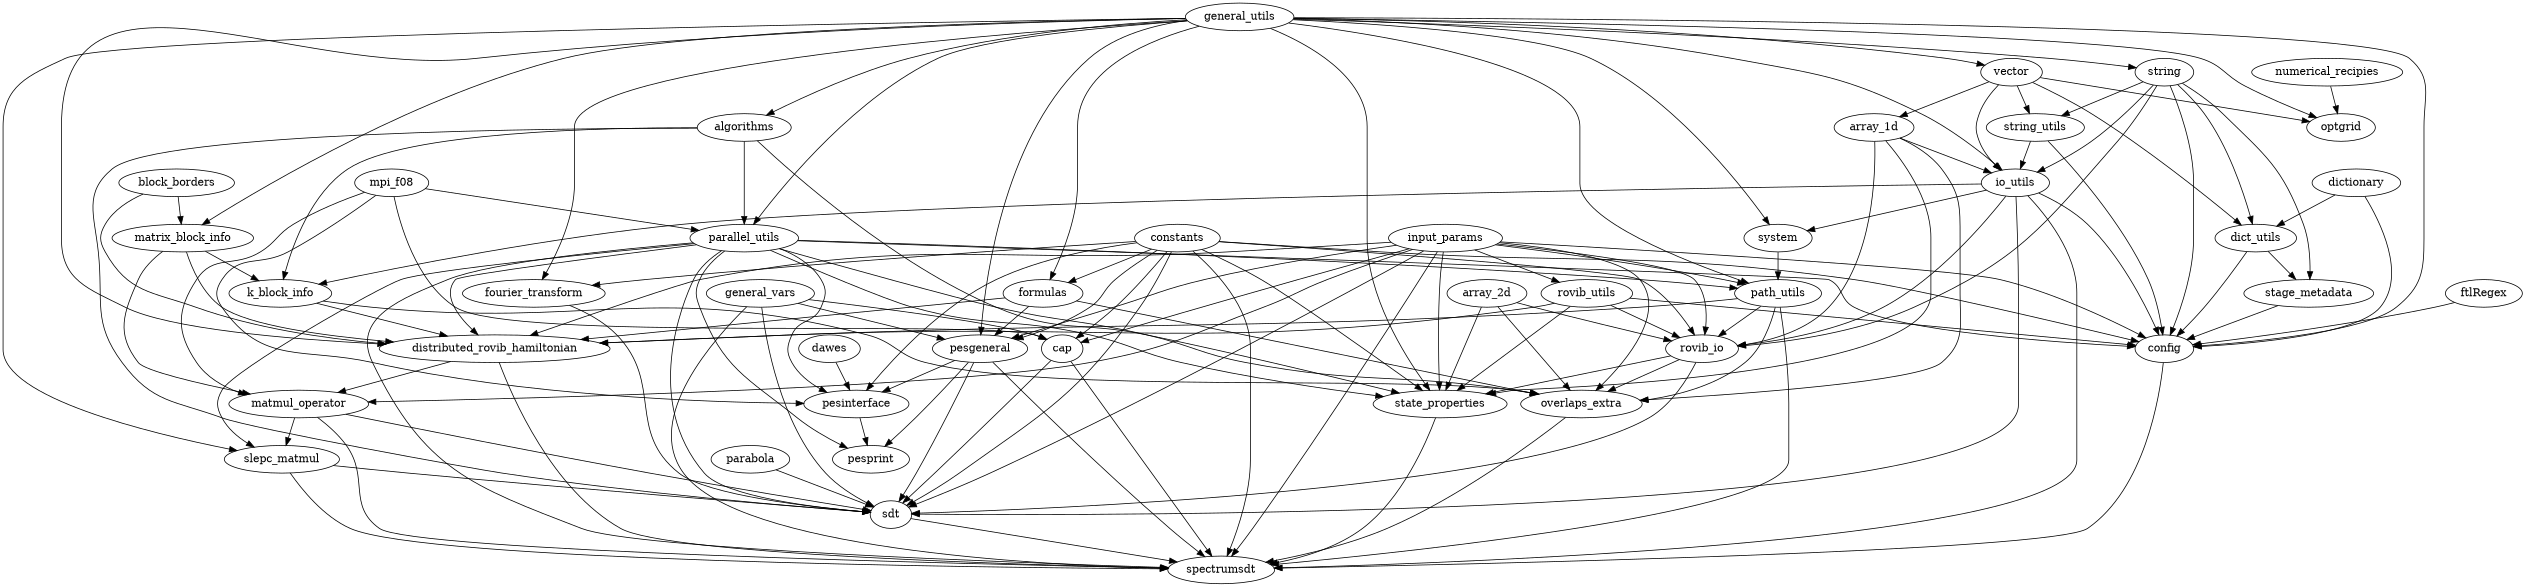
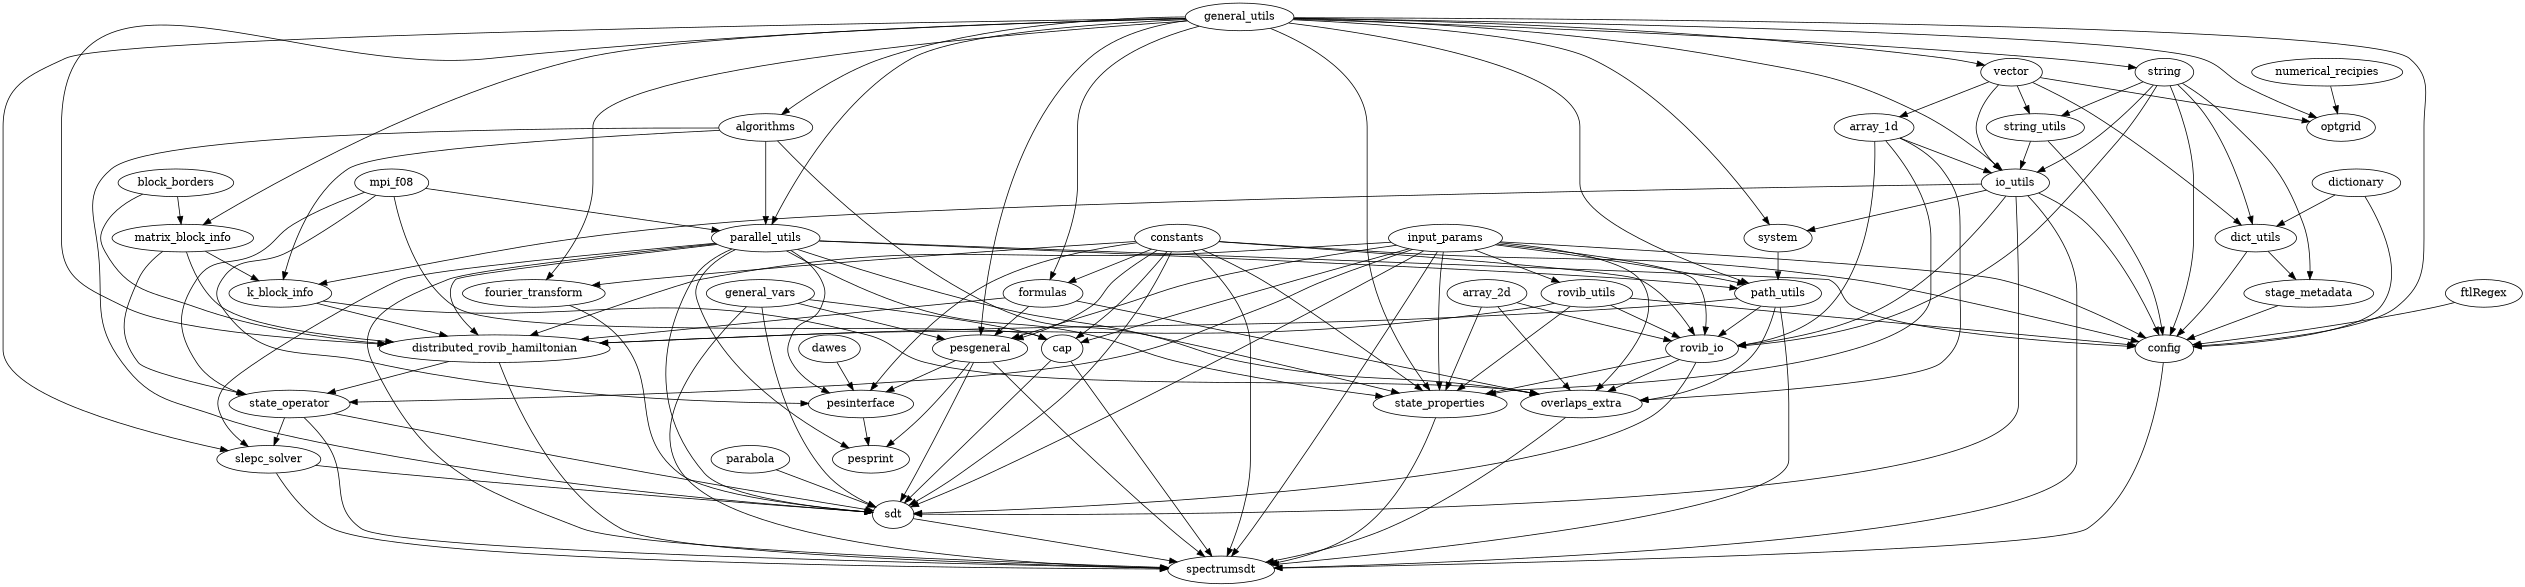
node "matmul_operator": label "matmul_operator" -> "state_operator"
node "slepc_matmul": label "slepc_matmul" -> "slepc_solver"
